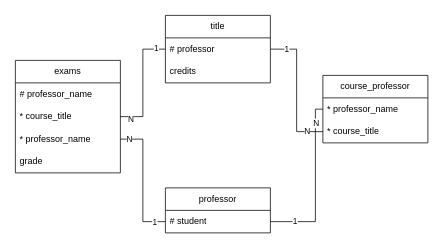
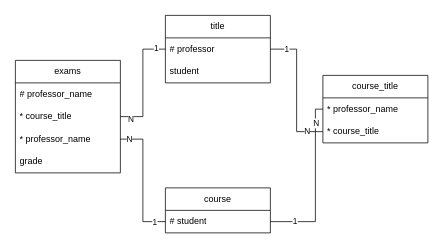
node "credits": label "credits" -> "student"
node "course_professor": label "course_professor" -> "course_title"
node "professor": label "professor" -> "course"
